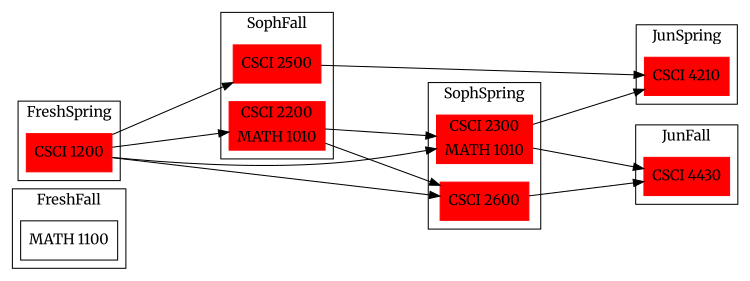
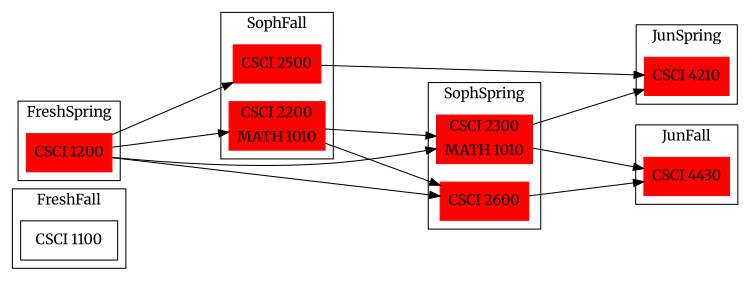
node "MATH 1100": label "MATH 1100" -> "CSCI 1100"
